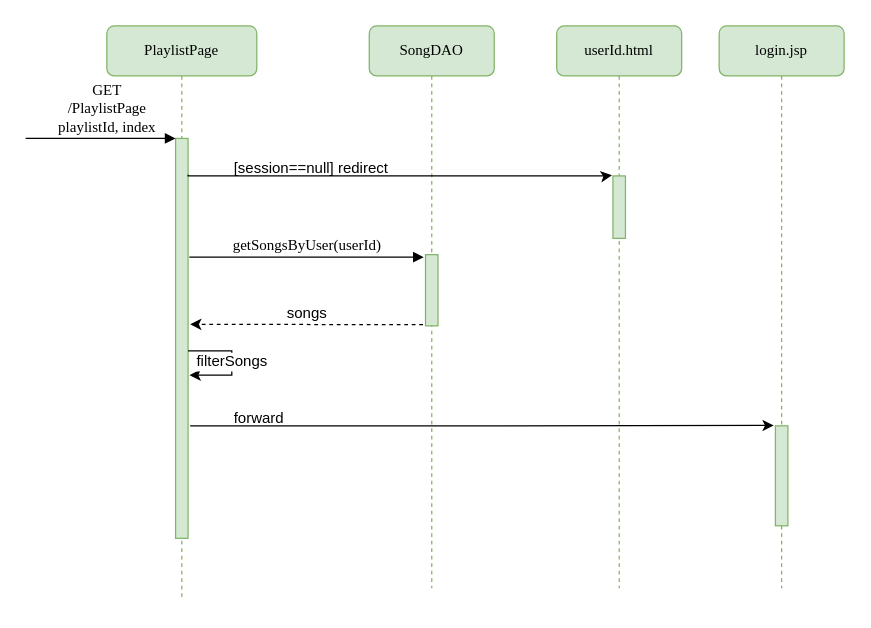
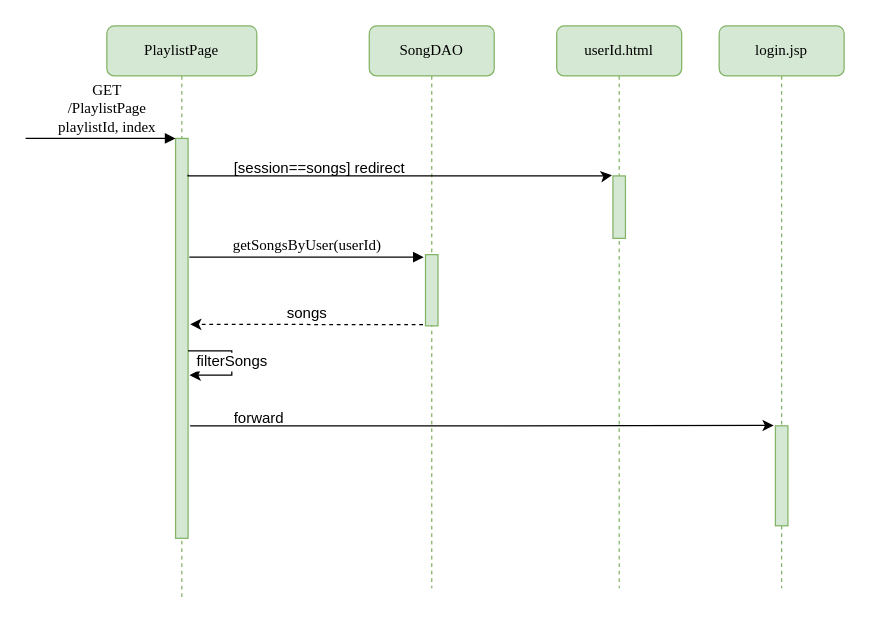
node "[session==null] redirect": label "[session==null] redirect" -> "[session==songs] redirect"
